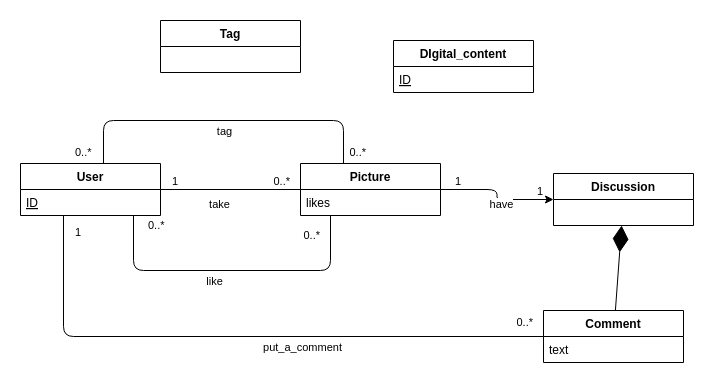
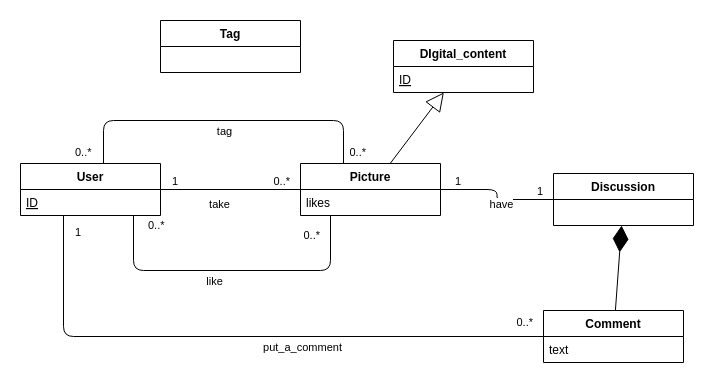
edge "Picture" -> "DIgital_content": added
edge "Picture" -> "Discussion": arrowhead classic -> none
